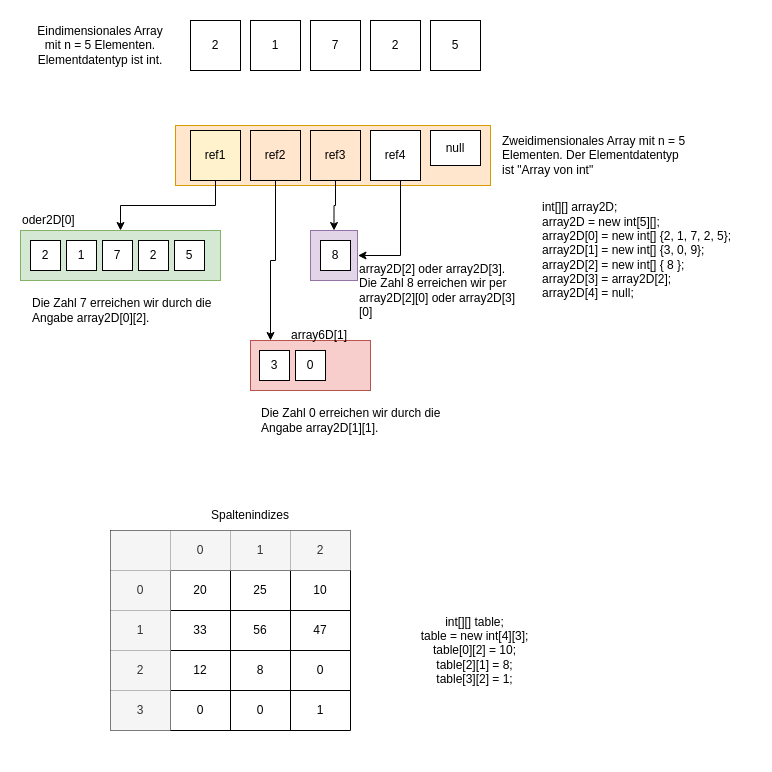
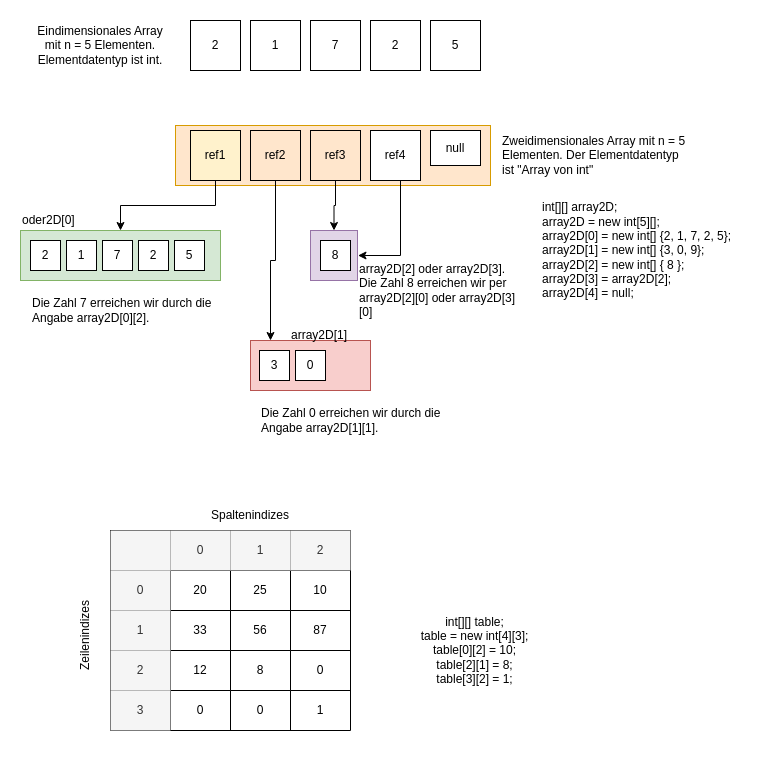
node "array6D[1]": label "array6D[1]" -> "array2D[1]"
node "47": label "47" -> "87"
node "Zeilenindizes": added
